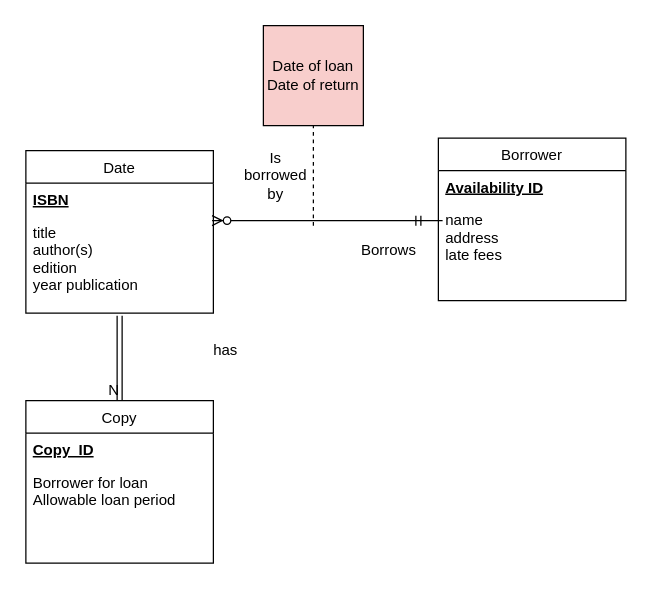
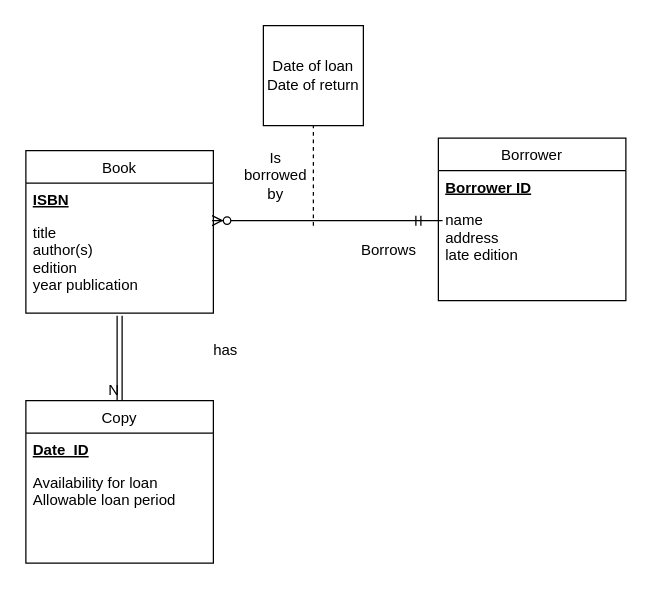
node "Date of loan Date of return": fillcolor #f8cecc -> #ffffff
node "Date": label "Date" -> "Book"
node "Availability ID": label "Availability ID" -> "Borrower ID"
node "name address late fees": label "name address late fees" -> "name address late edition"
node "Copy_ID": label "Copy_ID" -> "Date_ID"
node "Borrower for loan Allowable loan period": label "Borrower for loan Allowable loan period" -> "Availability for loan Allowable loan period"
